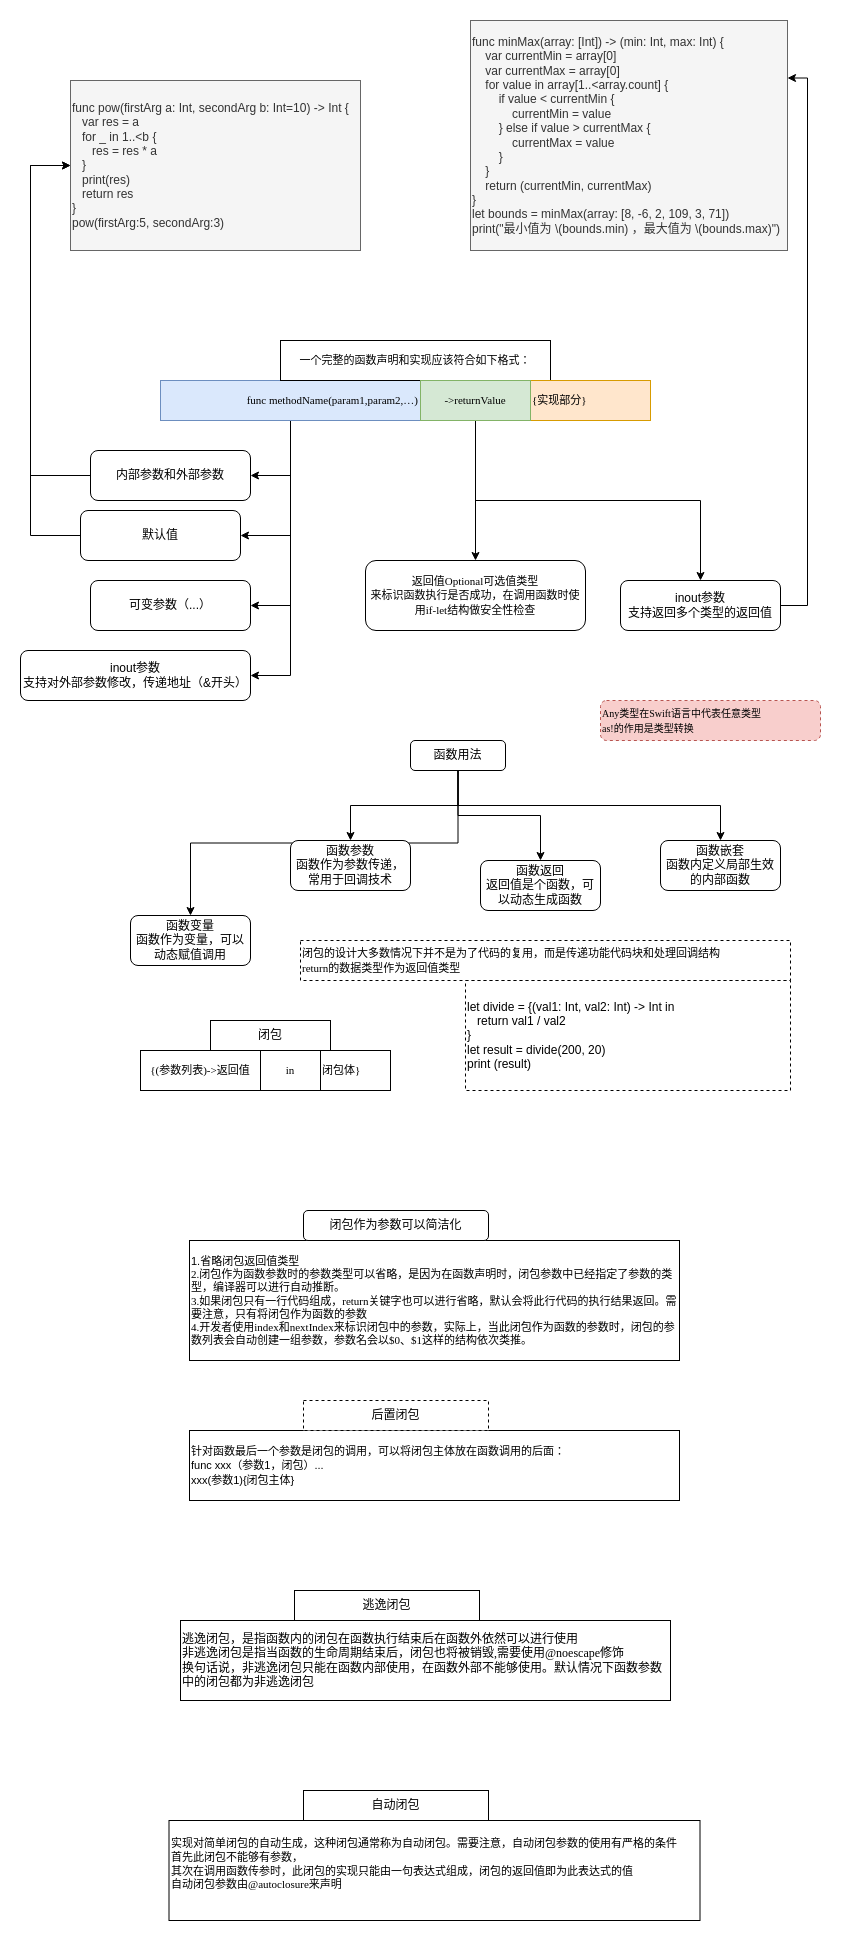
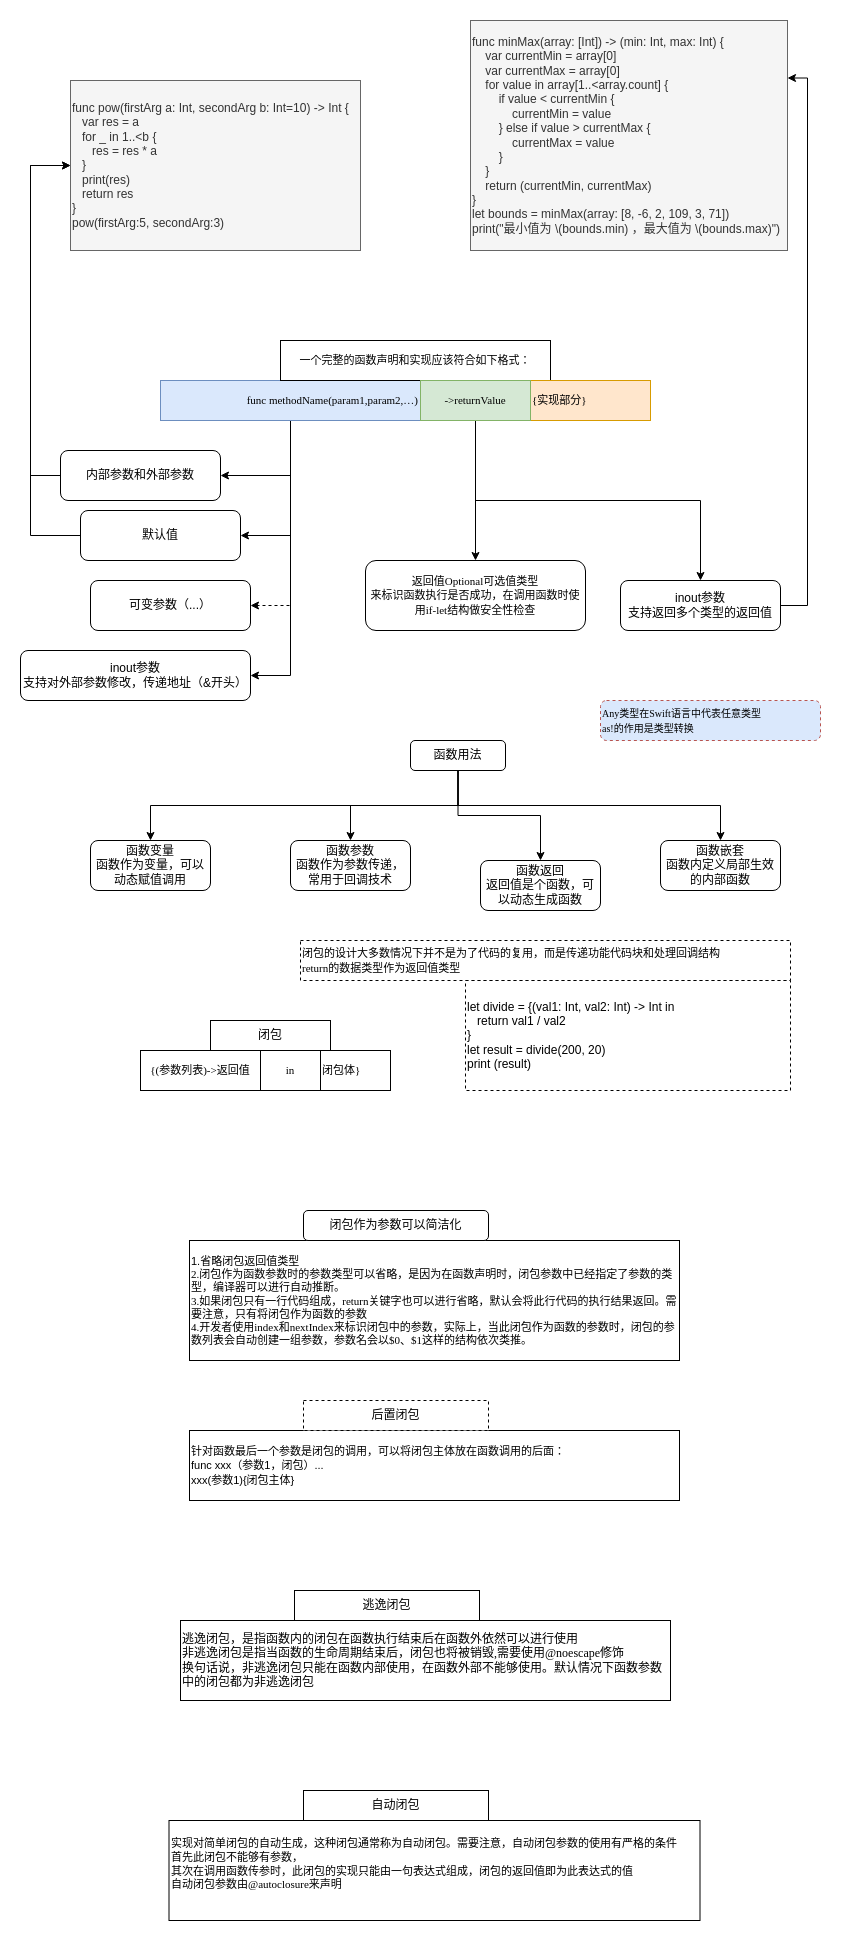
node "内部参数和外部参数": moved (171, 476) -> (141, 476)
edge "func methodName(param1,param2,…)" -> "可变参数（...）": style solid -> dashed
node "Any类型在Swift语言中代表任意类型as!的作用是类型转换": fillcolor #f8cecc -> #dae8fc
node "函数变量 函数作为变量，可以动态赋值调用": moved (191, 941) -> (151, 866)
